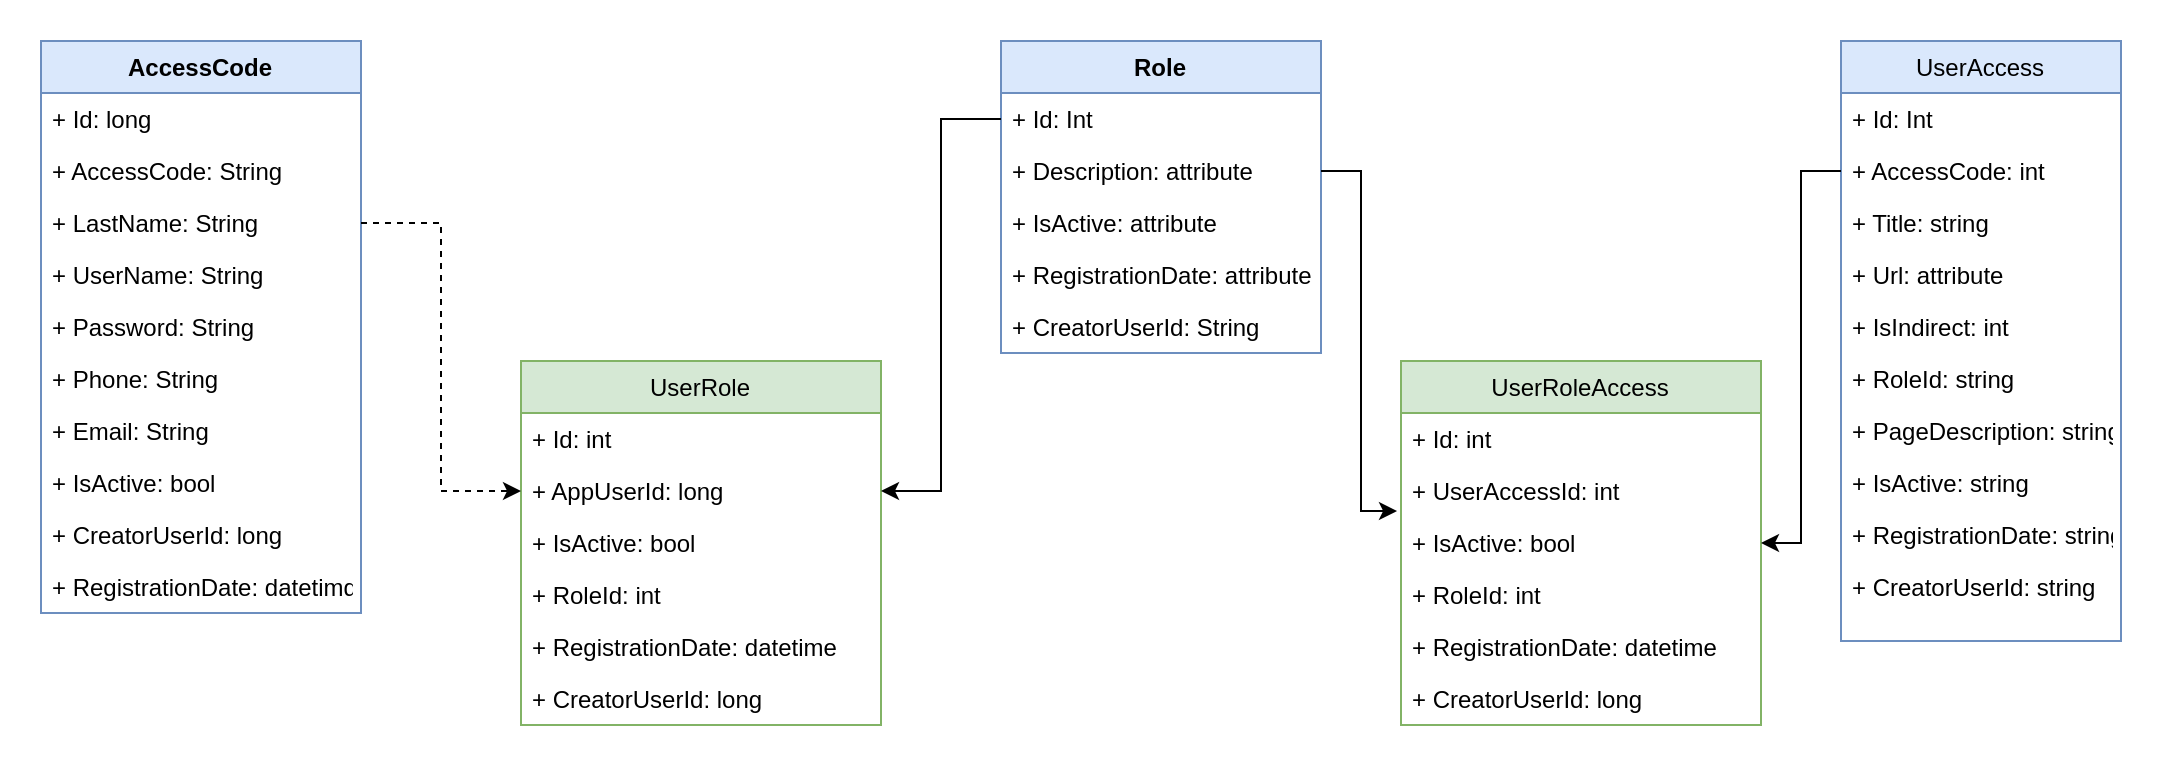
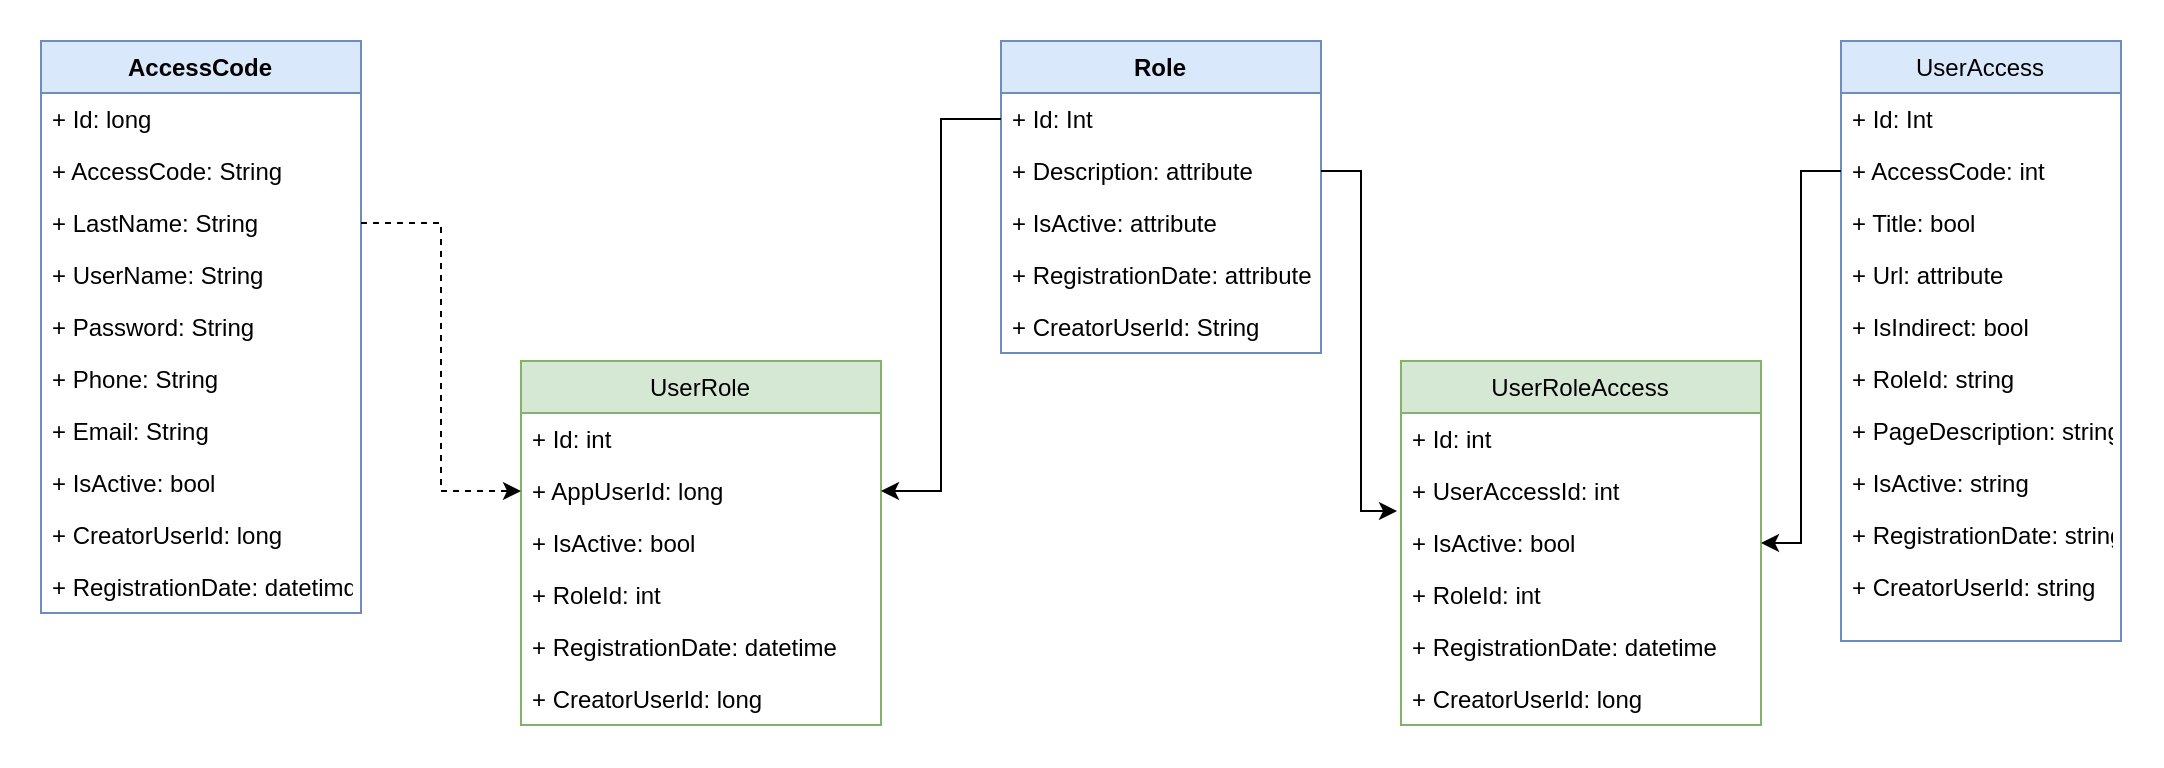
node "+ Title: string": label "+ Title: string" -> "+ Title: bool"
node "+ IsIndirect: int": label "+ IsIndirect: int" -> "+ IsIndirect: bool"
